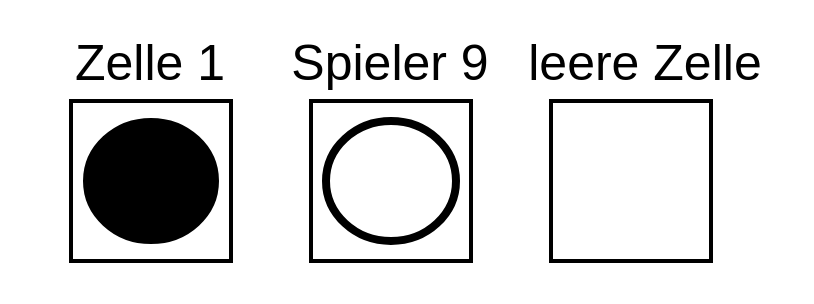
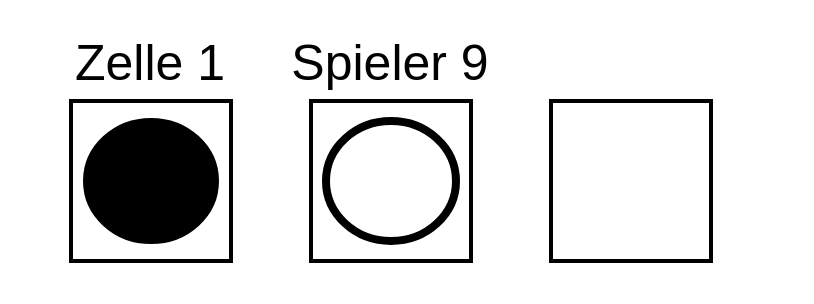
node "leere Zelle": removed
